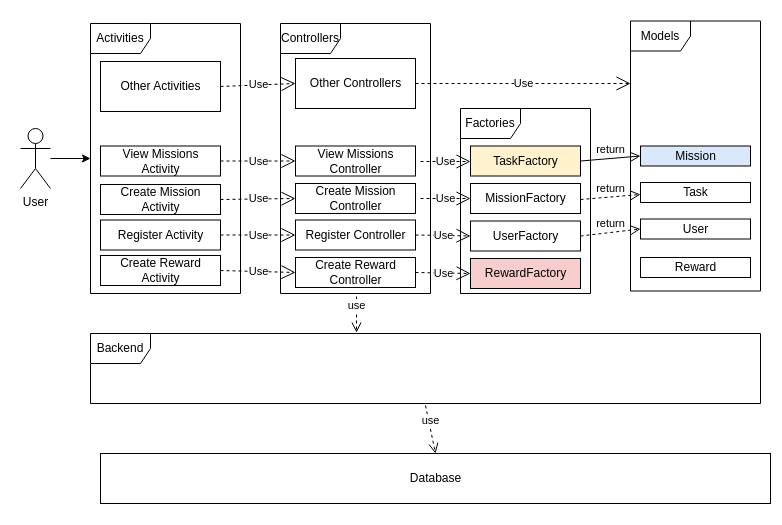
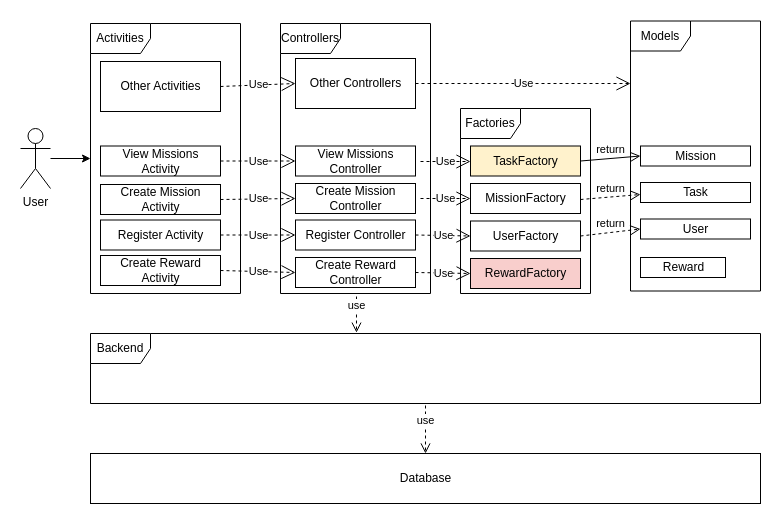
node "Mission": fillcolor #dae8fc -> #ffffff
node "Reward": size 110x20 -> 85x20
node "Database": moved (436, 479) -> (426, 479)
